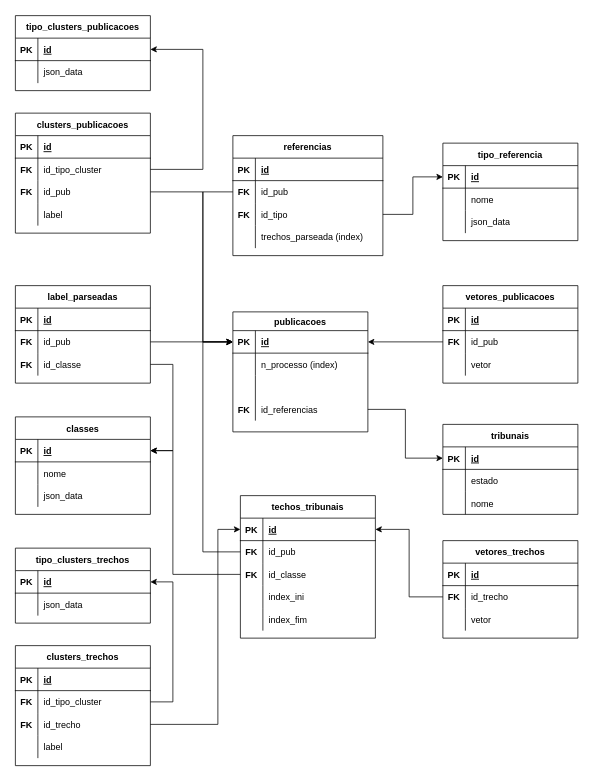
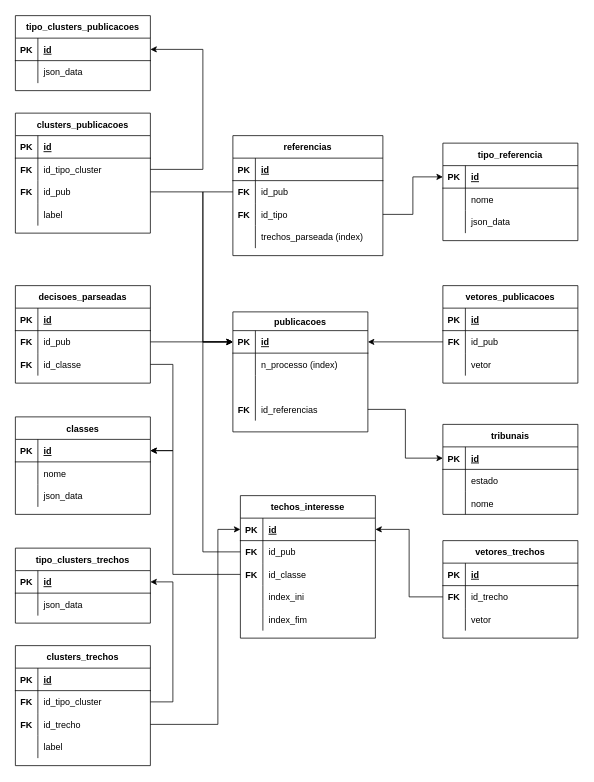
node "label_parseadas": label "label_parseadas" -> "decisoes_parseadas"
node "techos_tribunais": label "techos_tribunais" -> "techos_interesse"
